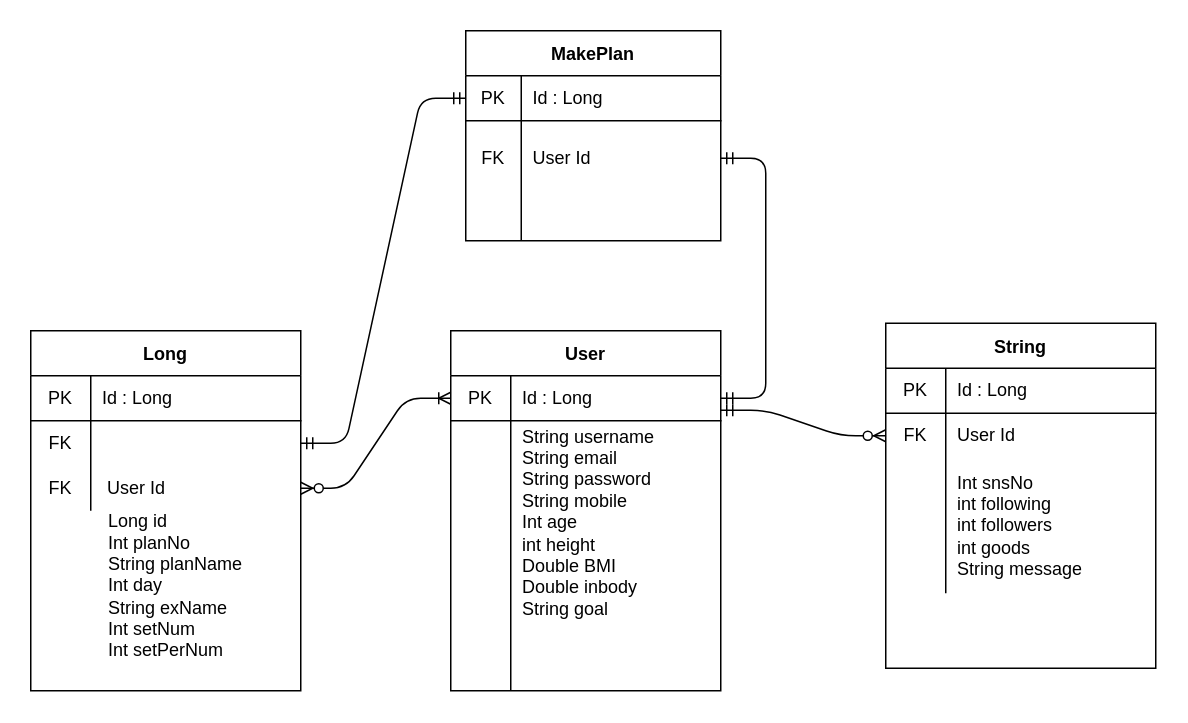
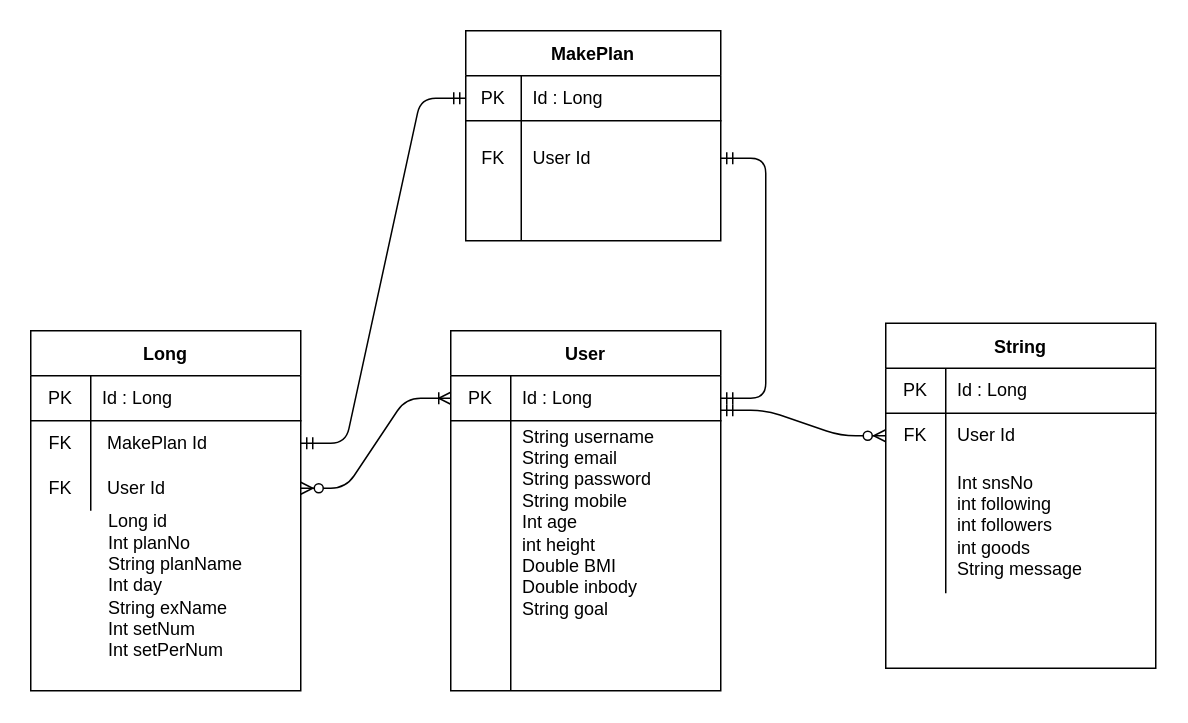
node "MakePlan Id": added
